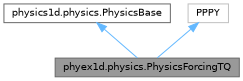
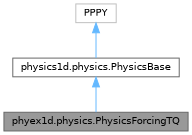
edge "phyex1d.physics.PhysicsForcingTQ" -> "PPPY": now "physics1d.physics.PhysicsBase" -> "PPPY"
